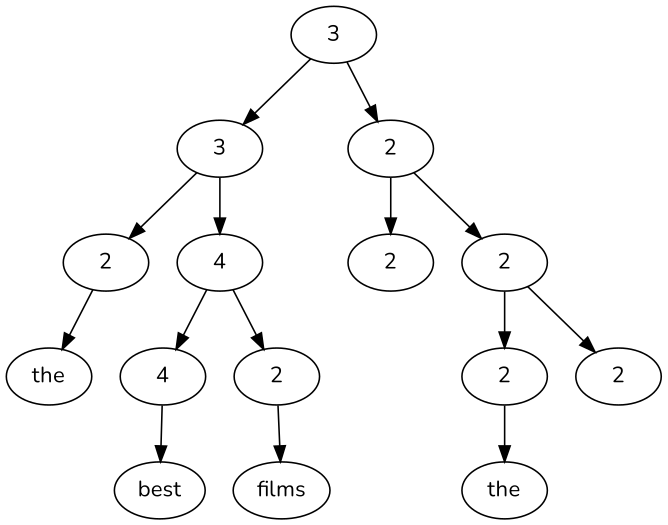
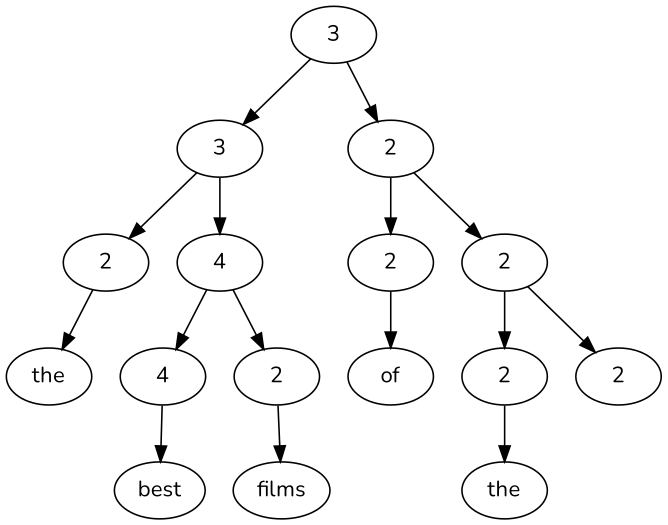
node "of": added
